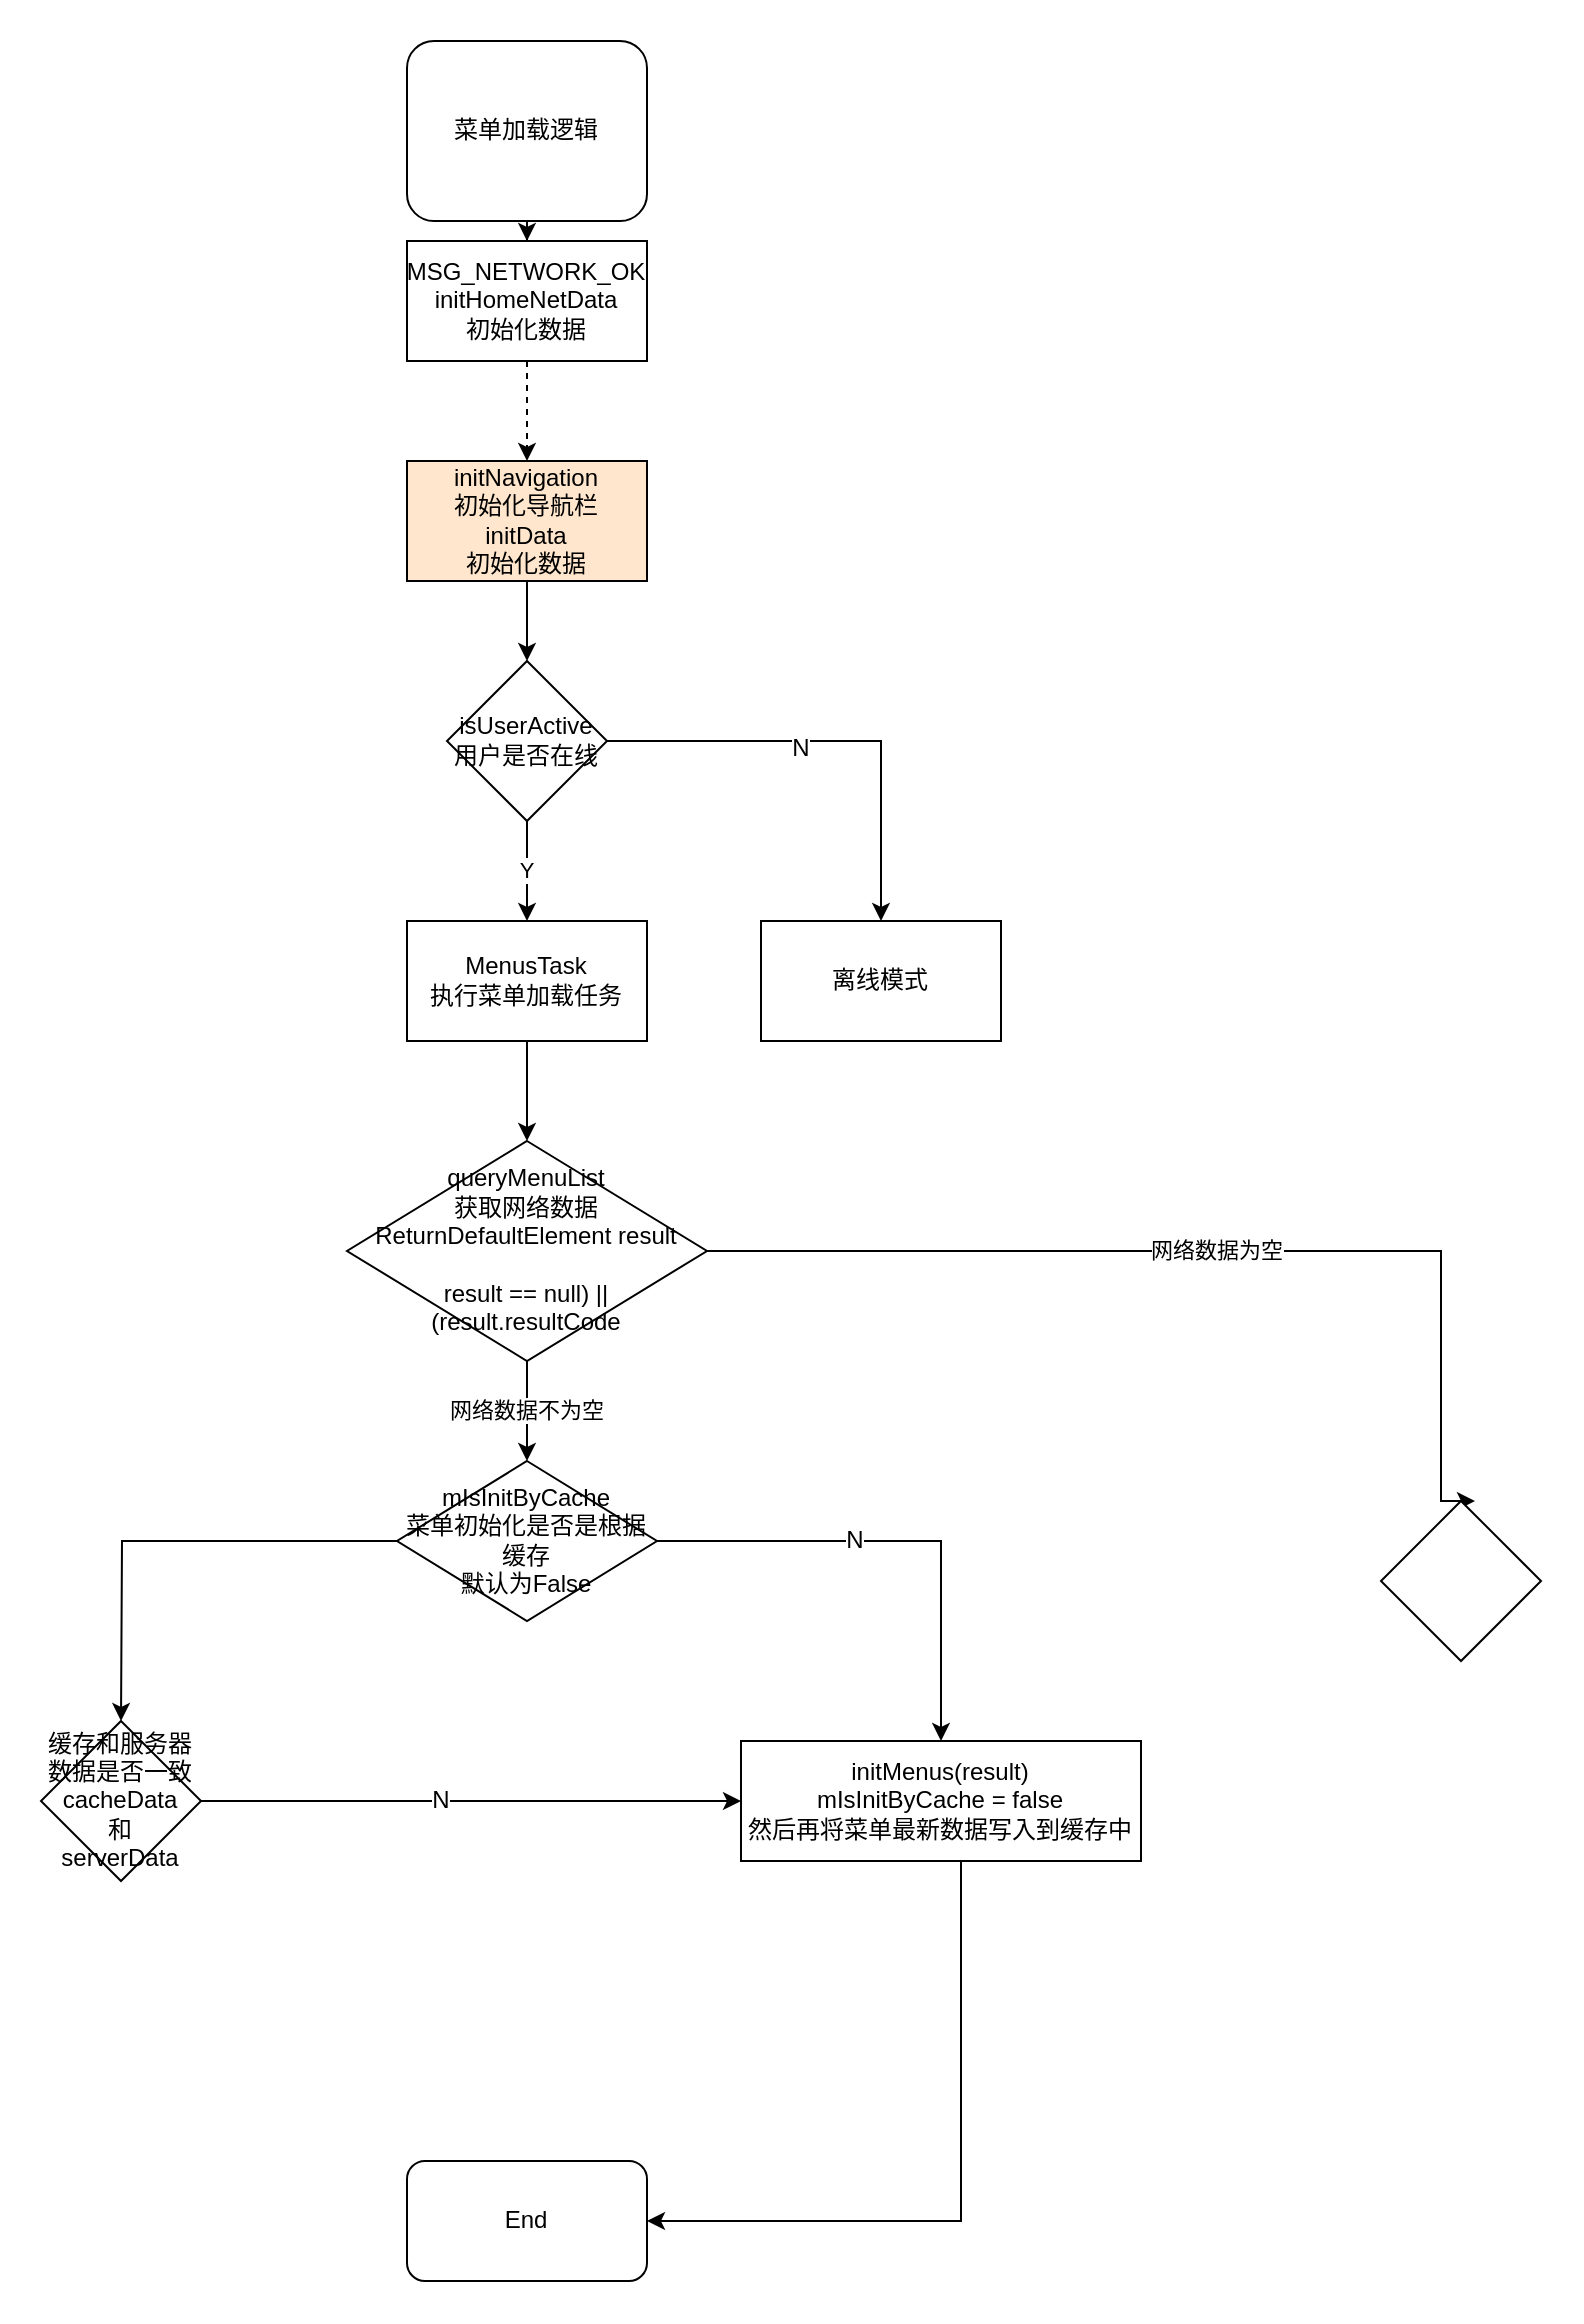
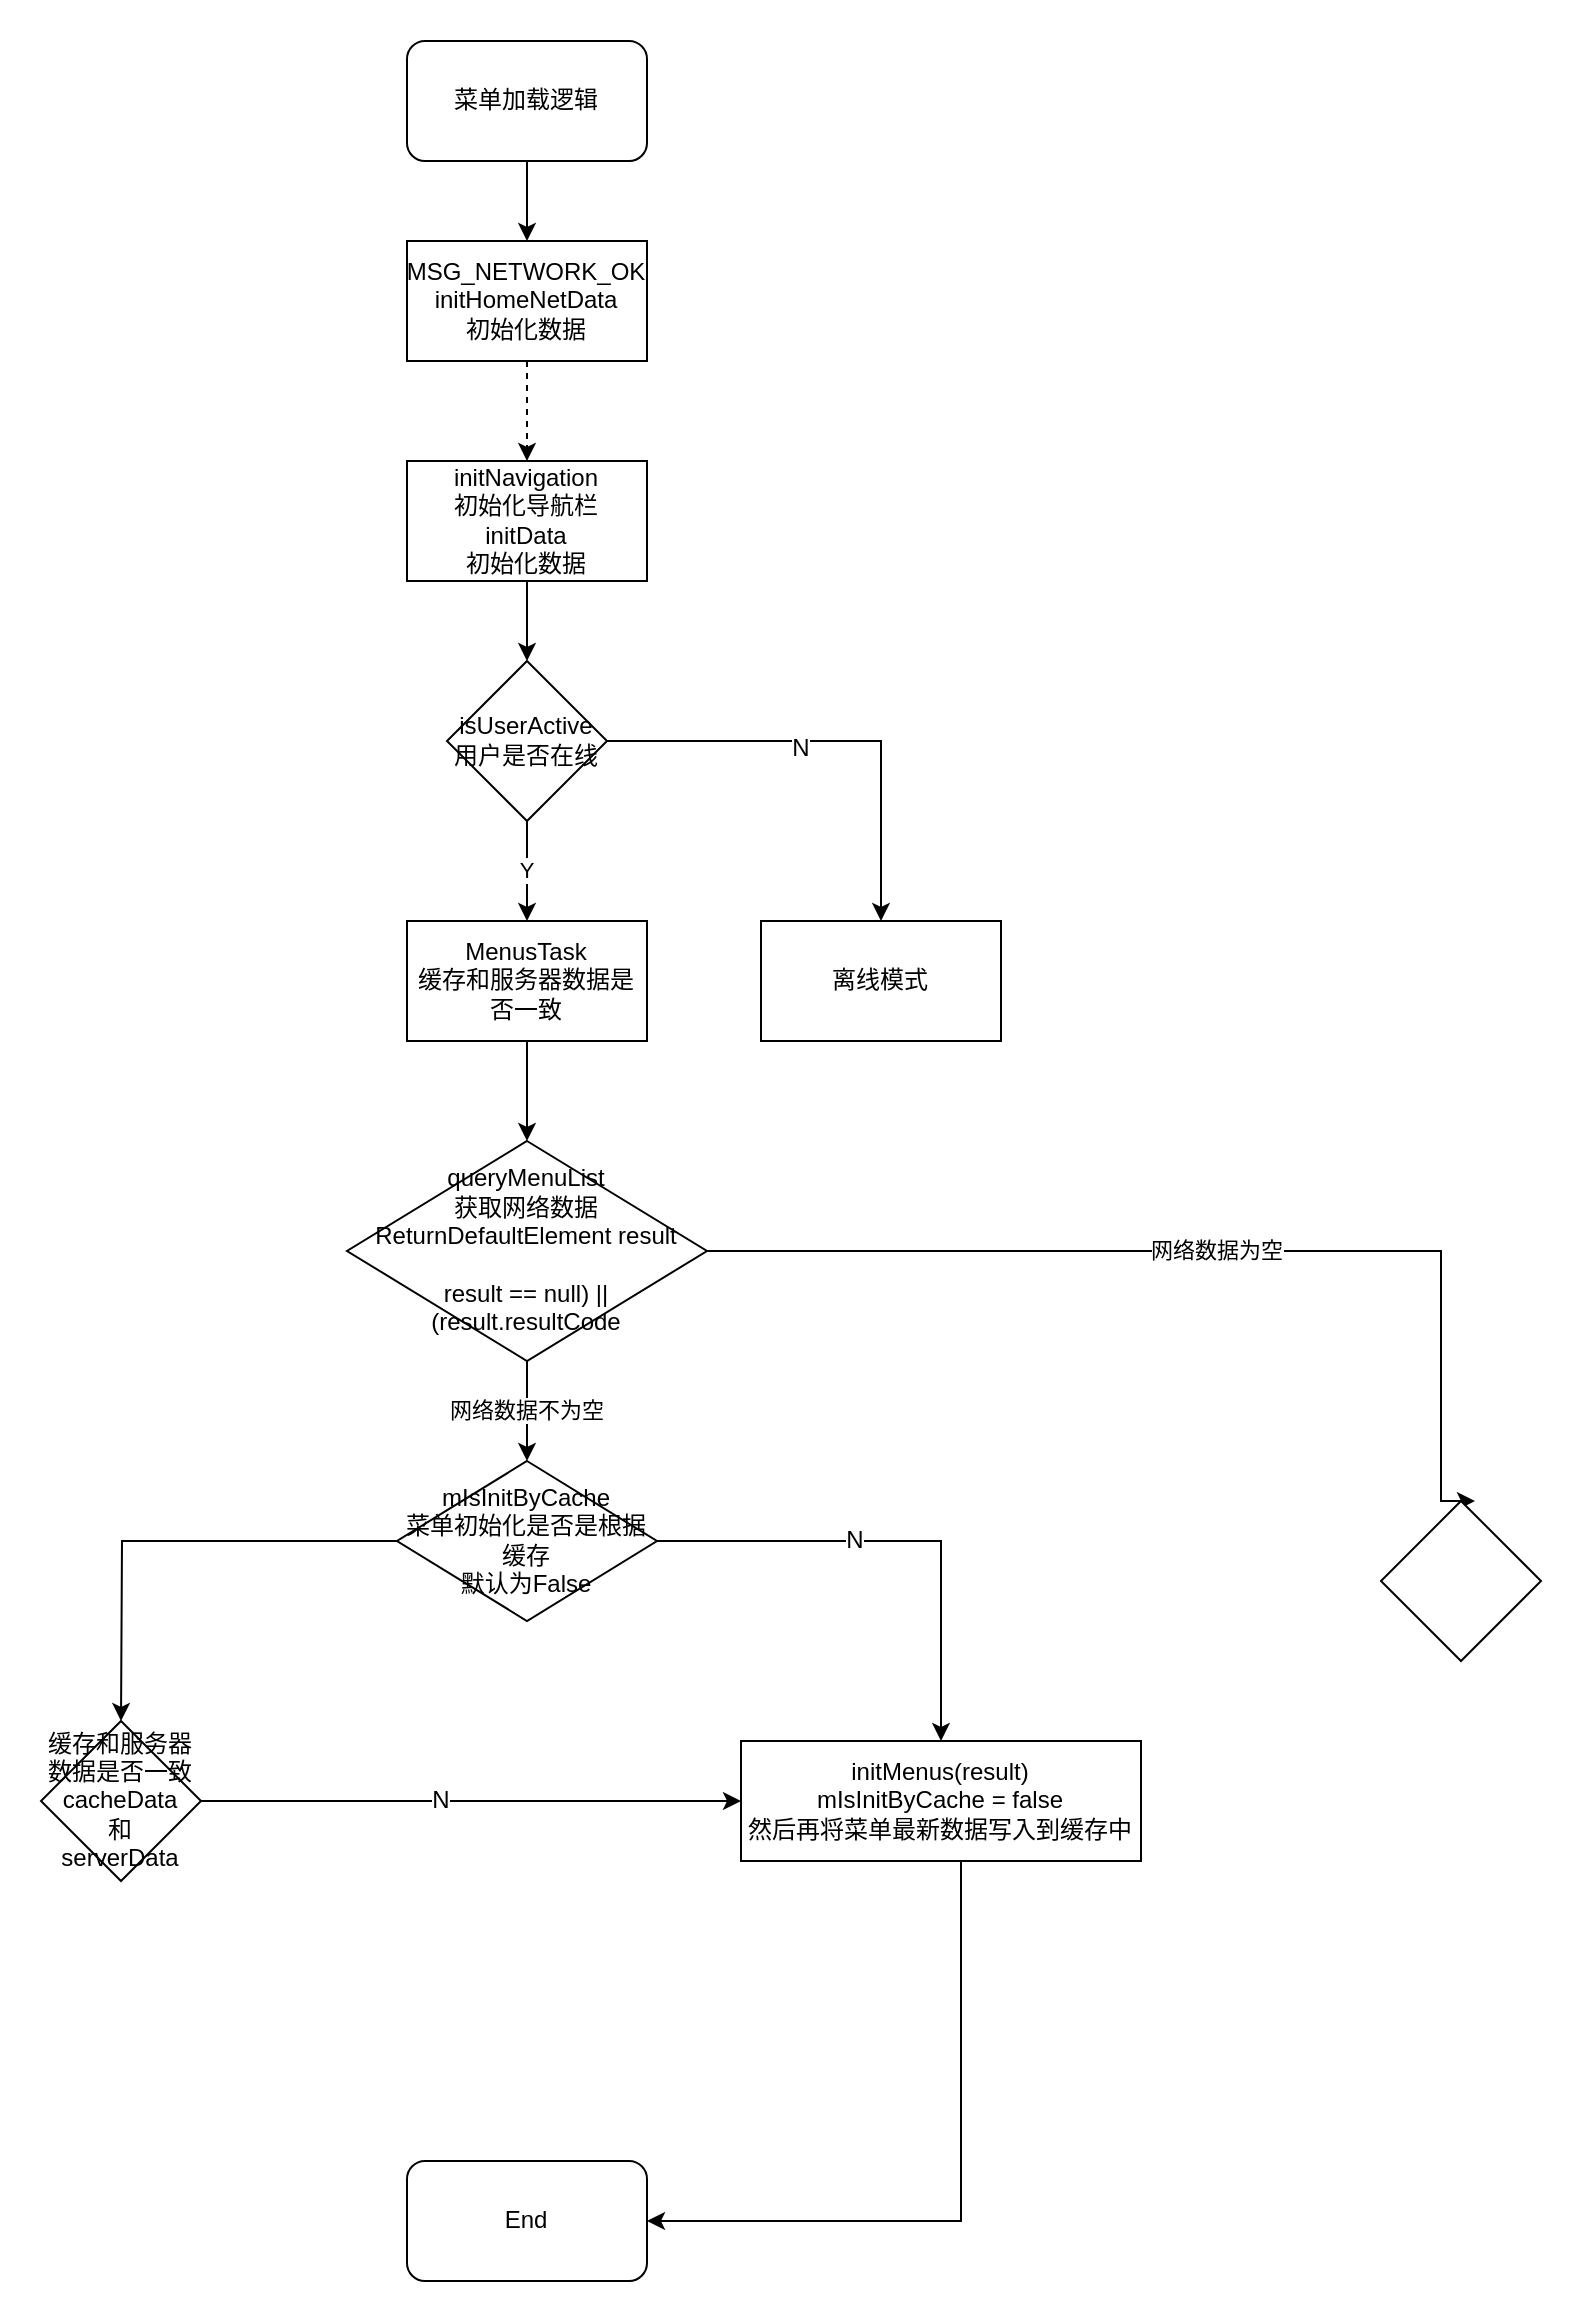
node "菜单加载逻辑": size 240x180 -> 240x120
node "initNavigation 初始化导航栏 initData 初始化数据": fillcolor #ffe6cc -> #ffffff
node "MenusTask 执行菜单加载任务": label "MenusTask 执行菜单加载任务" -> "MenusTask 缓存和服务器数据是否一致"
